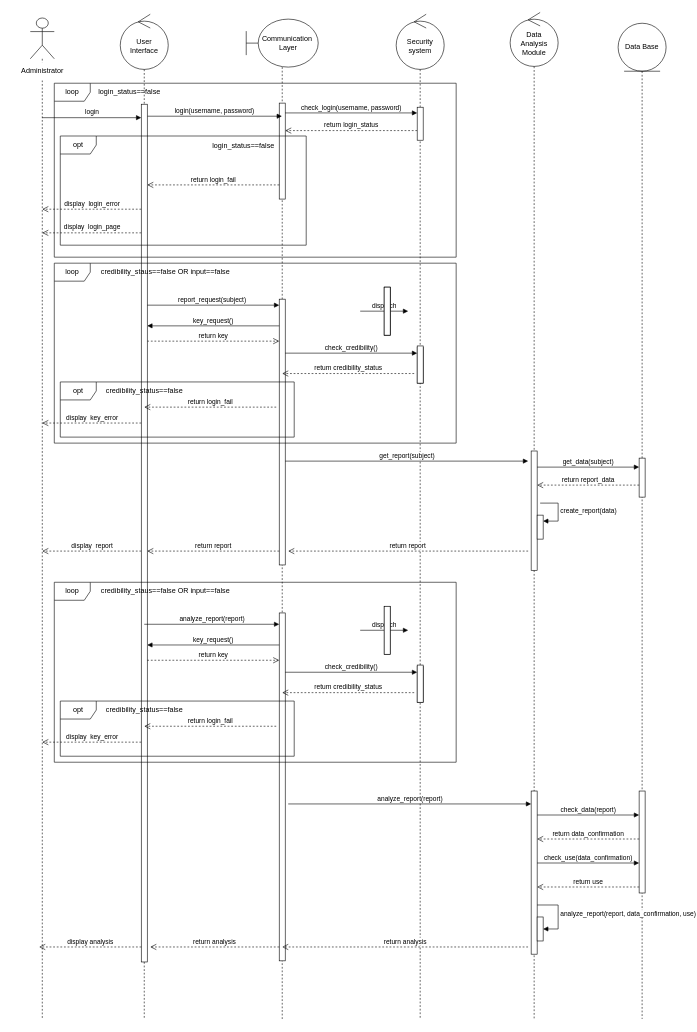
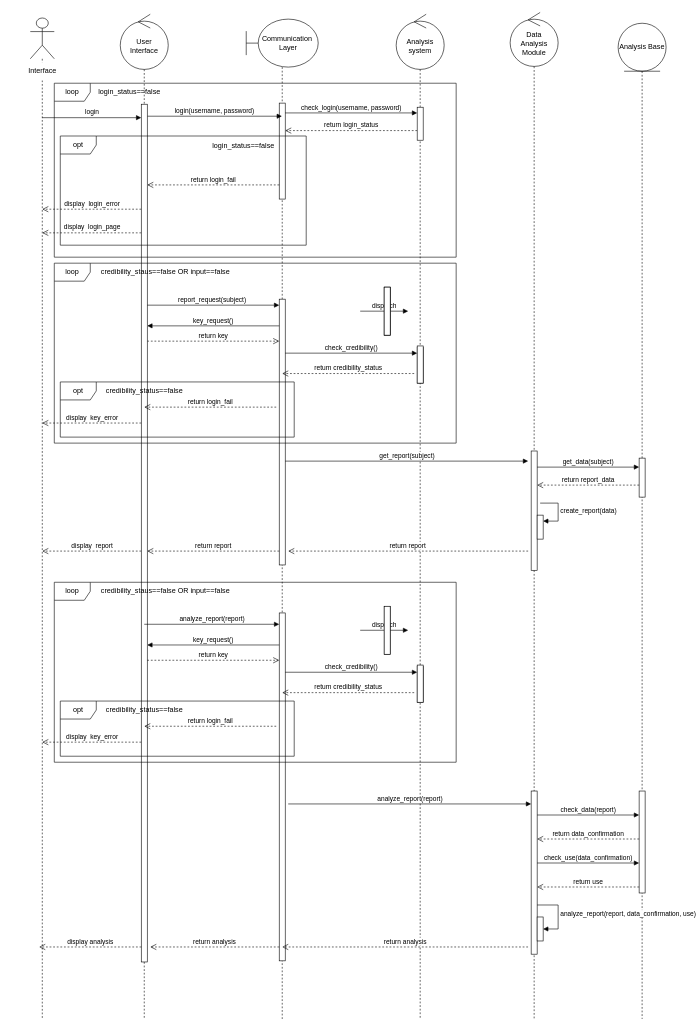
node "Security system": label "Security system" -> "Analysis system"
node "Data Base": label "Data Base" -> "Analysis Base"
node "Administrator": label "Administrator" -> "Interface"
